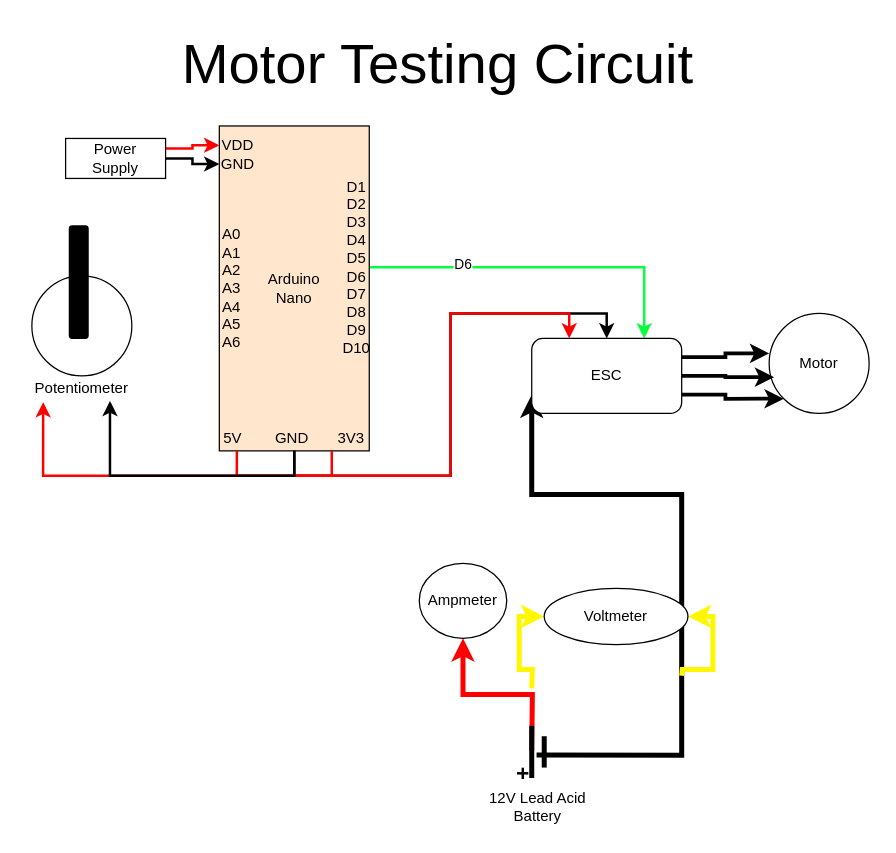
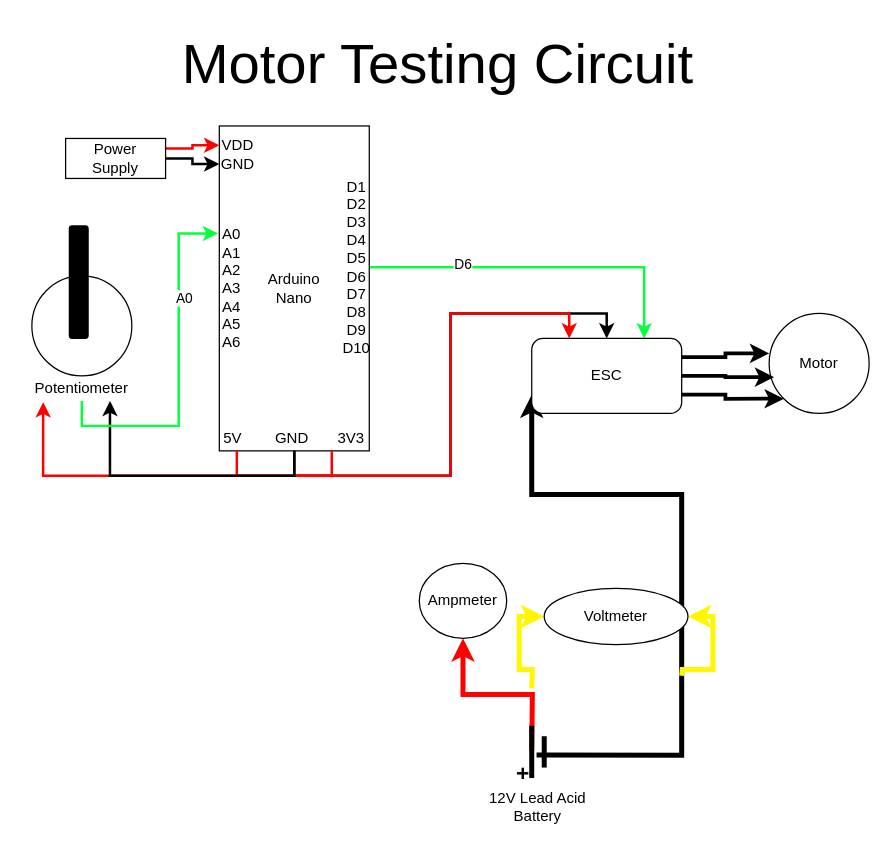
node "Arduino Nano": fillcolor #ffe6cc -> #ffffff
edge "Potentiometer" -> "A0 A1 A2 A3 A4 A5 A6": added, label "A0"
